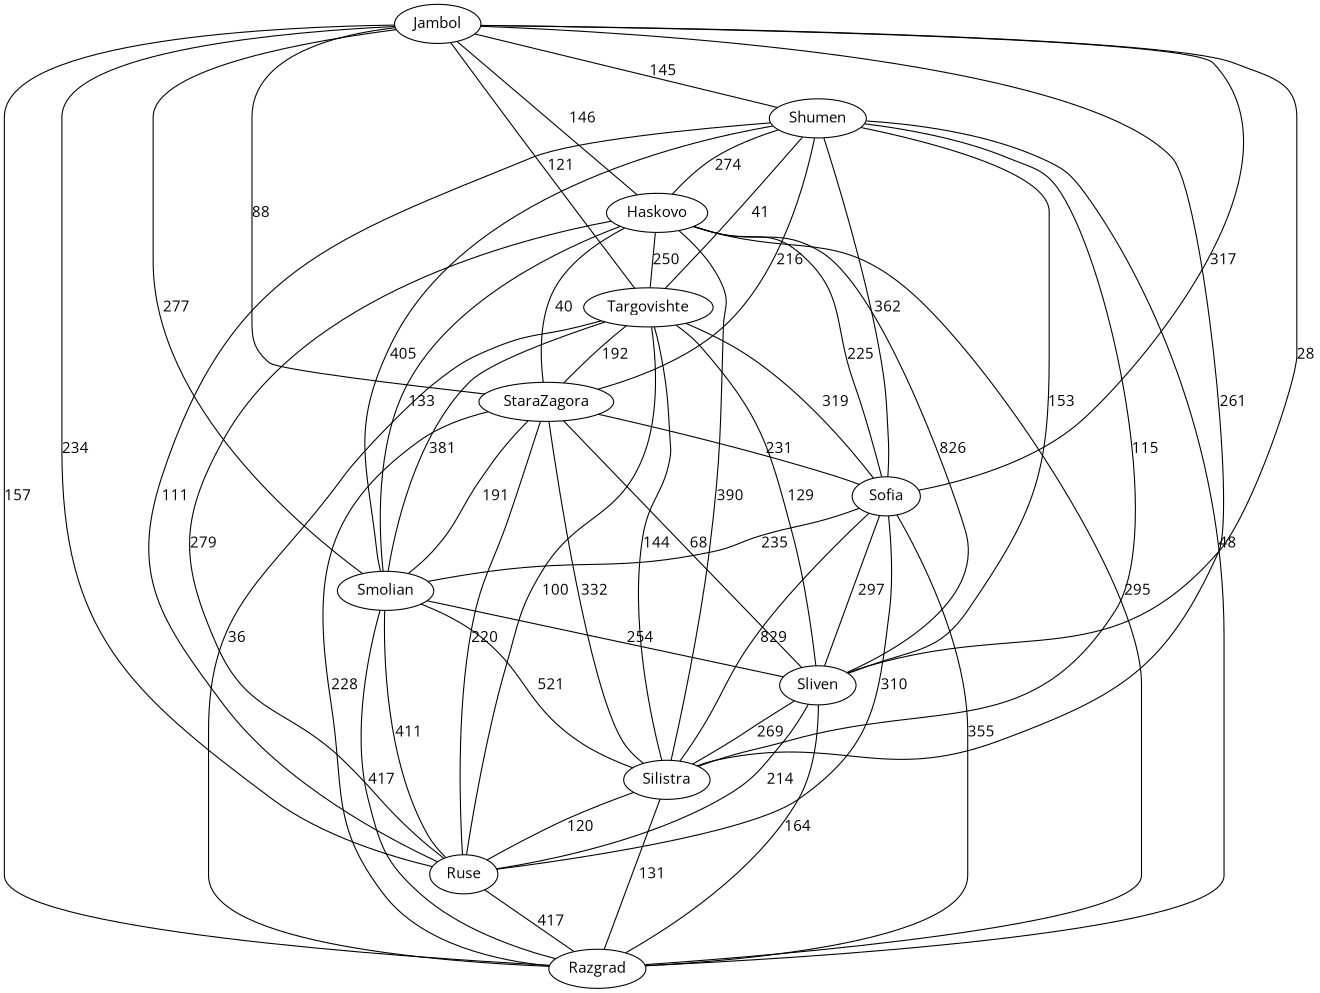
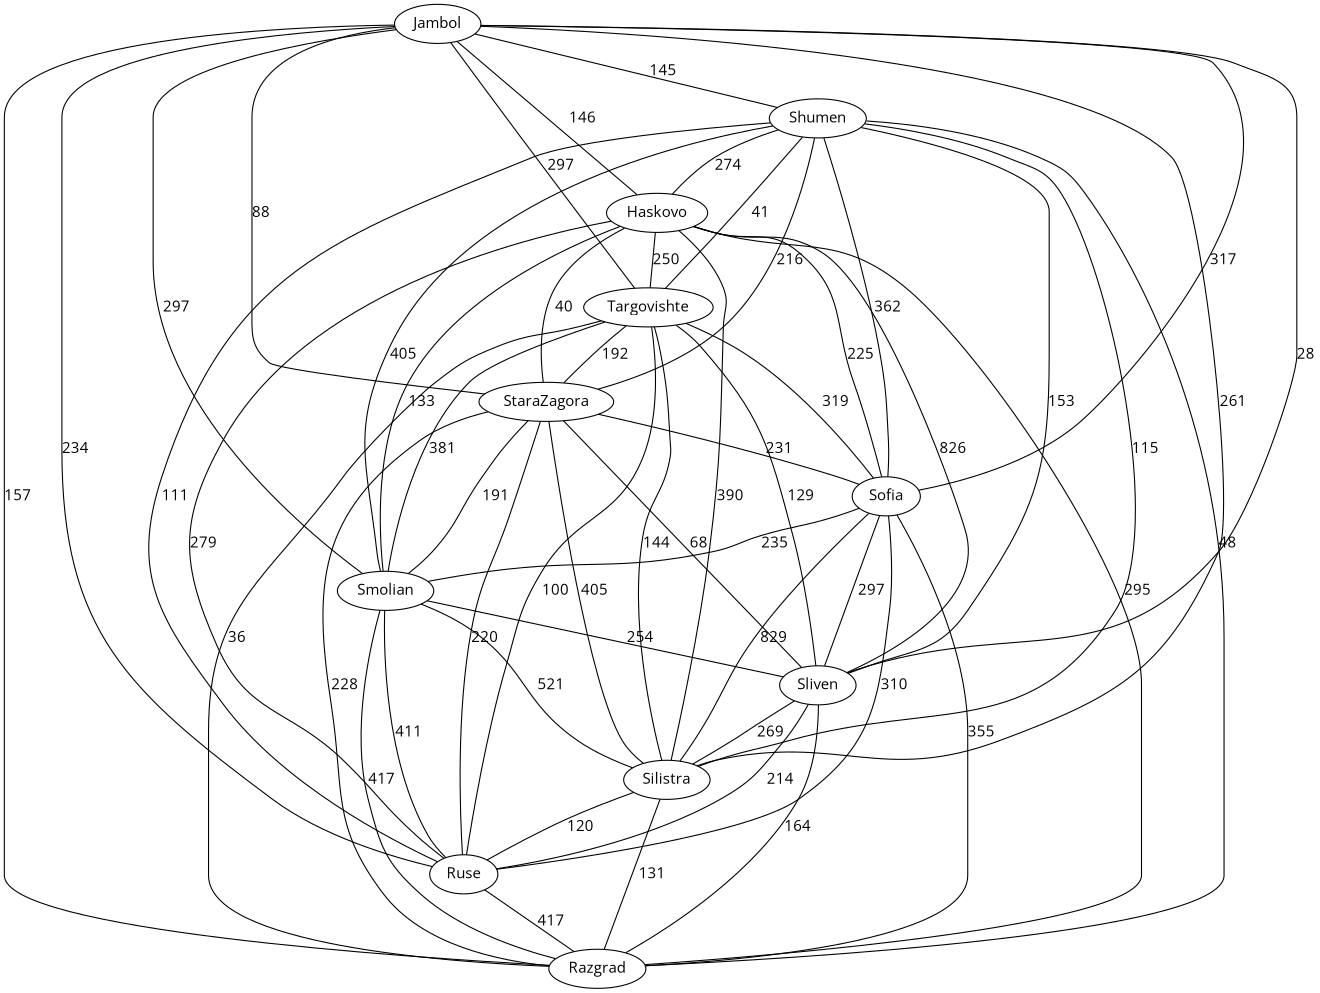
edge "Jambol" -- "Targovishte": label "121" -> "297"
edge "Jambol" -- "Smolian": label "277" -> "297"
edge "StaraZagora" -- "Silistra": label "332" -> "405"
